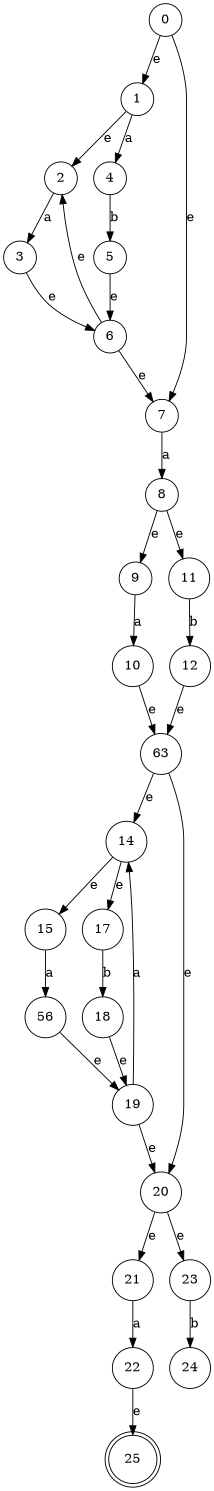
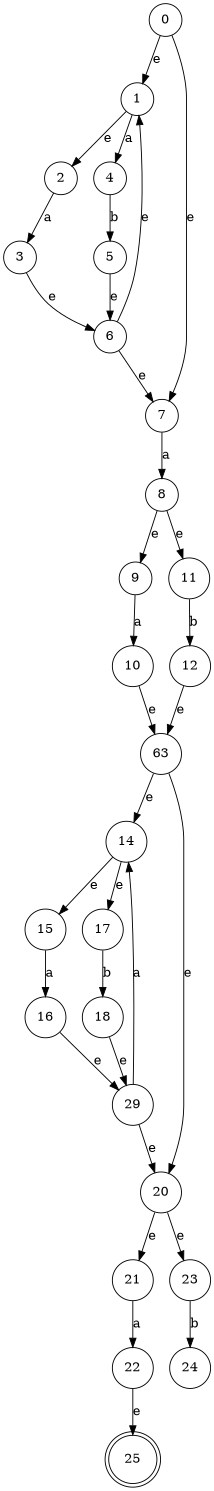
edge "6" -> "2": now "6" -> "1"
node "56": label "56" -> "16"
node "19": label "19" -> "29"
